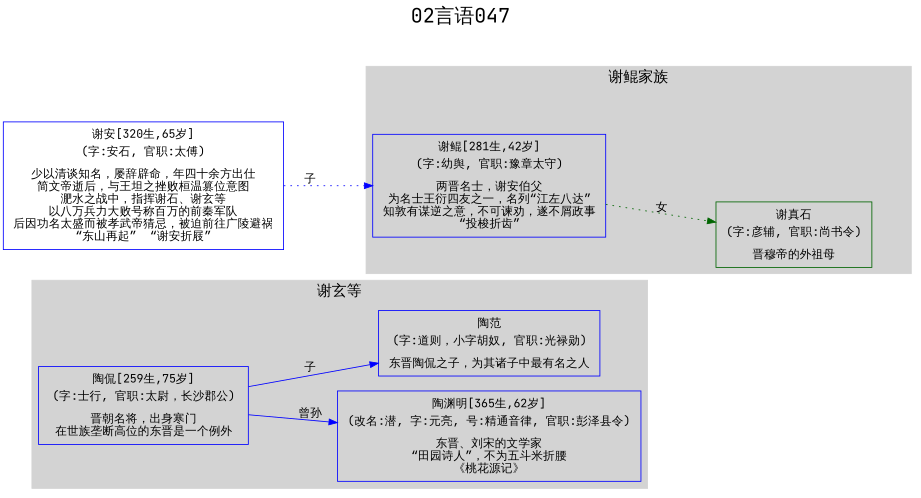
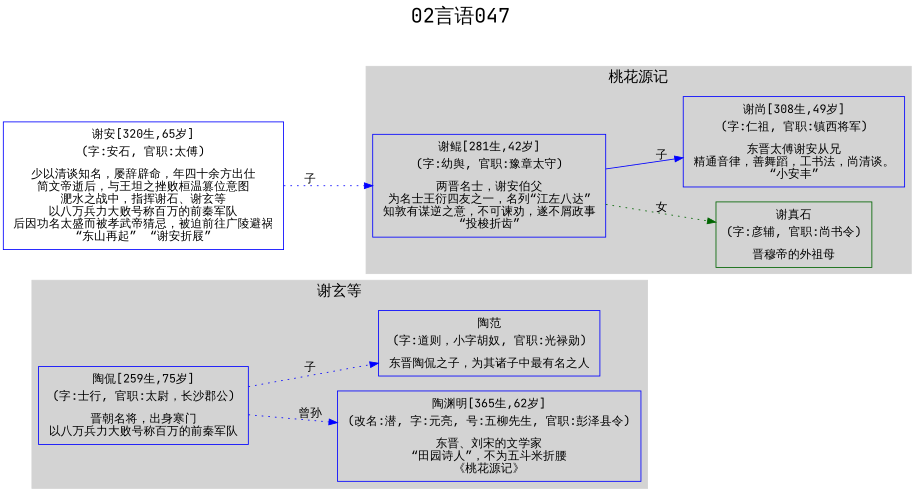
cluster "谢鲲家族": label "谢鲲家族" -> "桃花源记"
node "谢尚[308生,49岁]": added
edge "陶侃[259生,75岁]" -> "陶范": style solid -> dotted
edge "陶侃[259生,75岁]" -> "陶渊明[365生,62岁]": style solid -> dotted
node "陶渊明[365生,62岁]": text "(改名:潜, 字:元亮, 号:精通音律, 官职:彭泽县令)" -> "(改名:潜, 字:元亮, 号:五柳先生, 官职:彭泽县令)"
node "陶侃[259生,75岁]": text "在世族垄断高位的东晋是一个例外" -> "以八万兵力大败号称百万的前秦军队"
